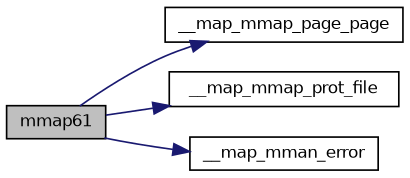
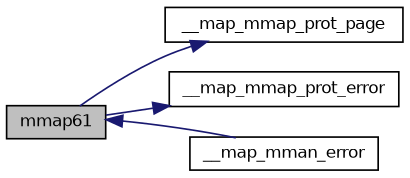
node "__map_mmap_page_page": label "__map_mmap_page_page" -> "__map_mmap_prot_page"
node "__map_mmap_prot_file": label "__map_mmap_prot_file" -> "__map_mmap_prot_error"
edge "mmap61" -> "__map_mman_error": reversed
